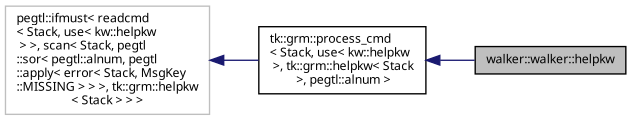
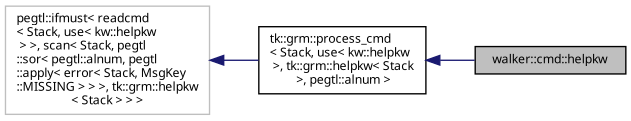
node "walker::walker::helpkw": label "walker::walker::helpkw" -> "walker::cmd::helpkw"
